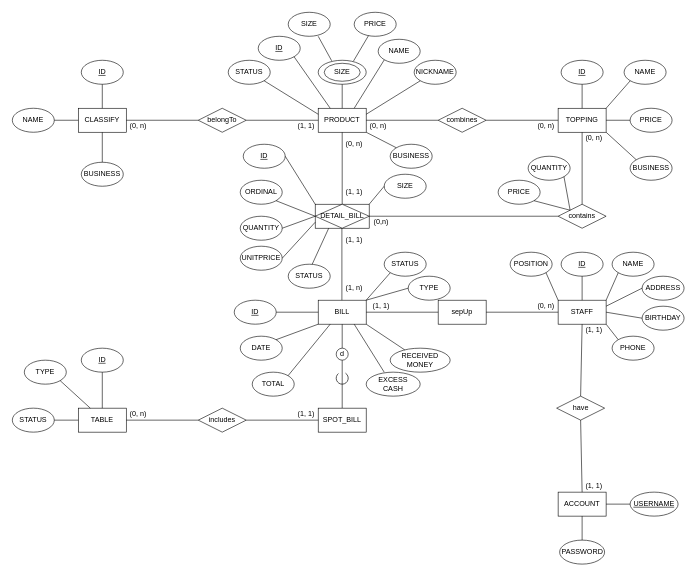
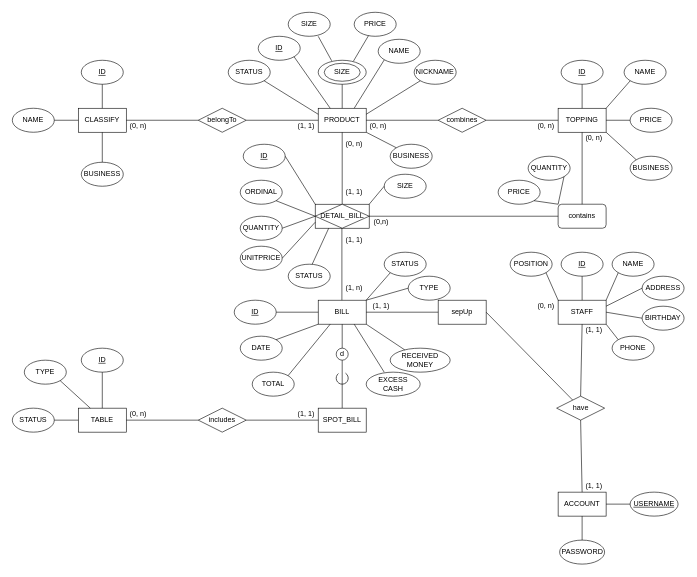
node "contains": shape diamond -> rounded rectangle
edge "sepUp" -- "STAFF": now "sepUp" -- "have"
